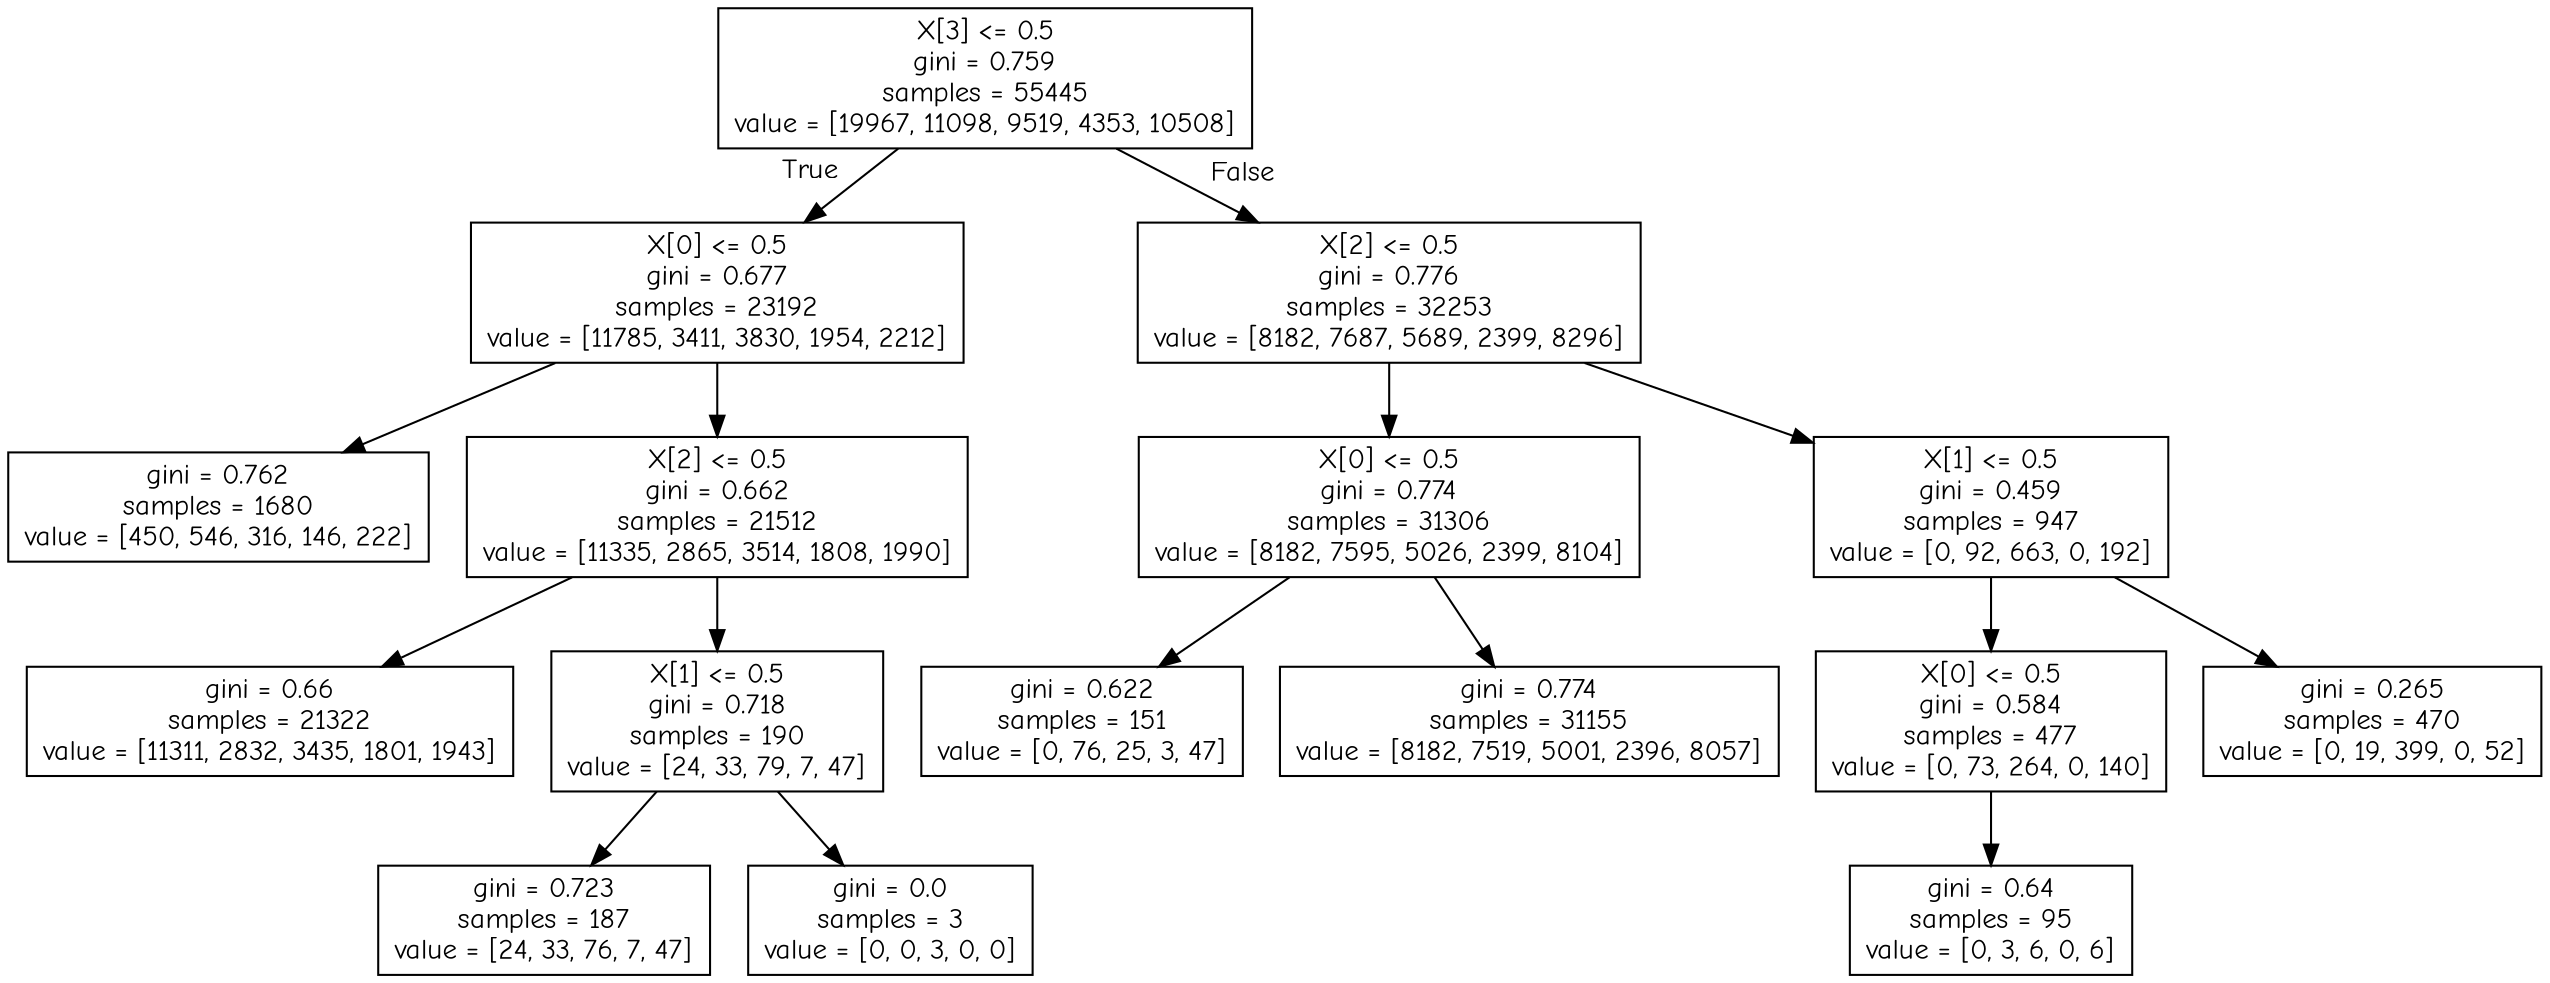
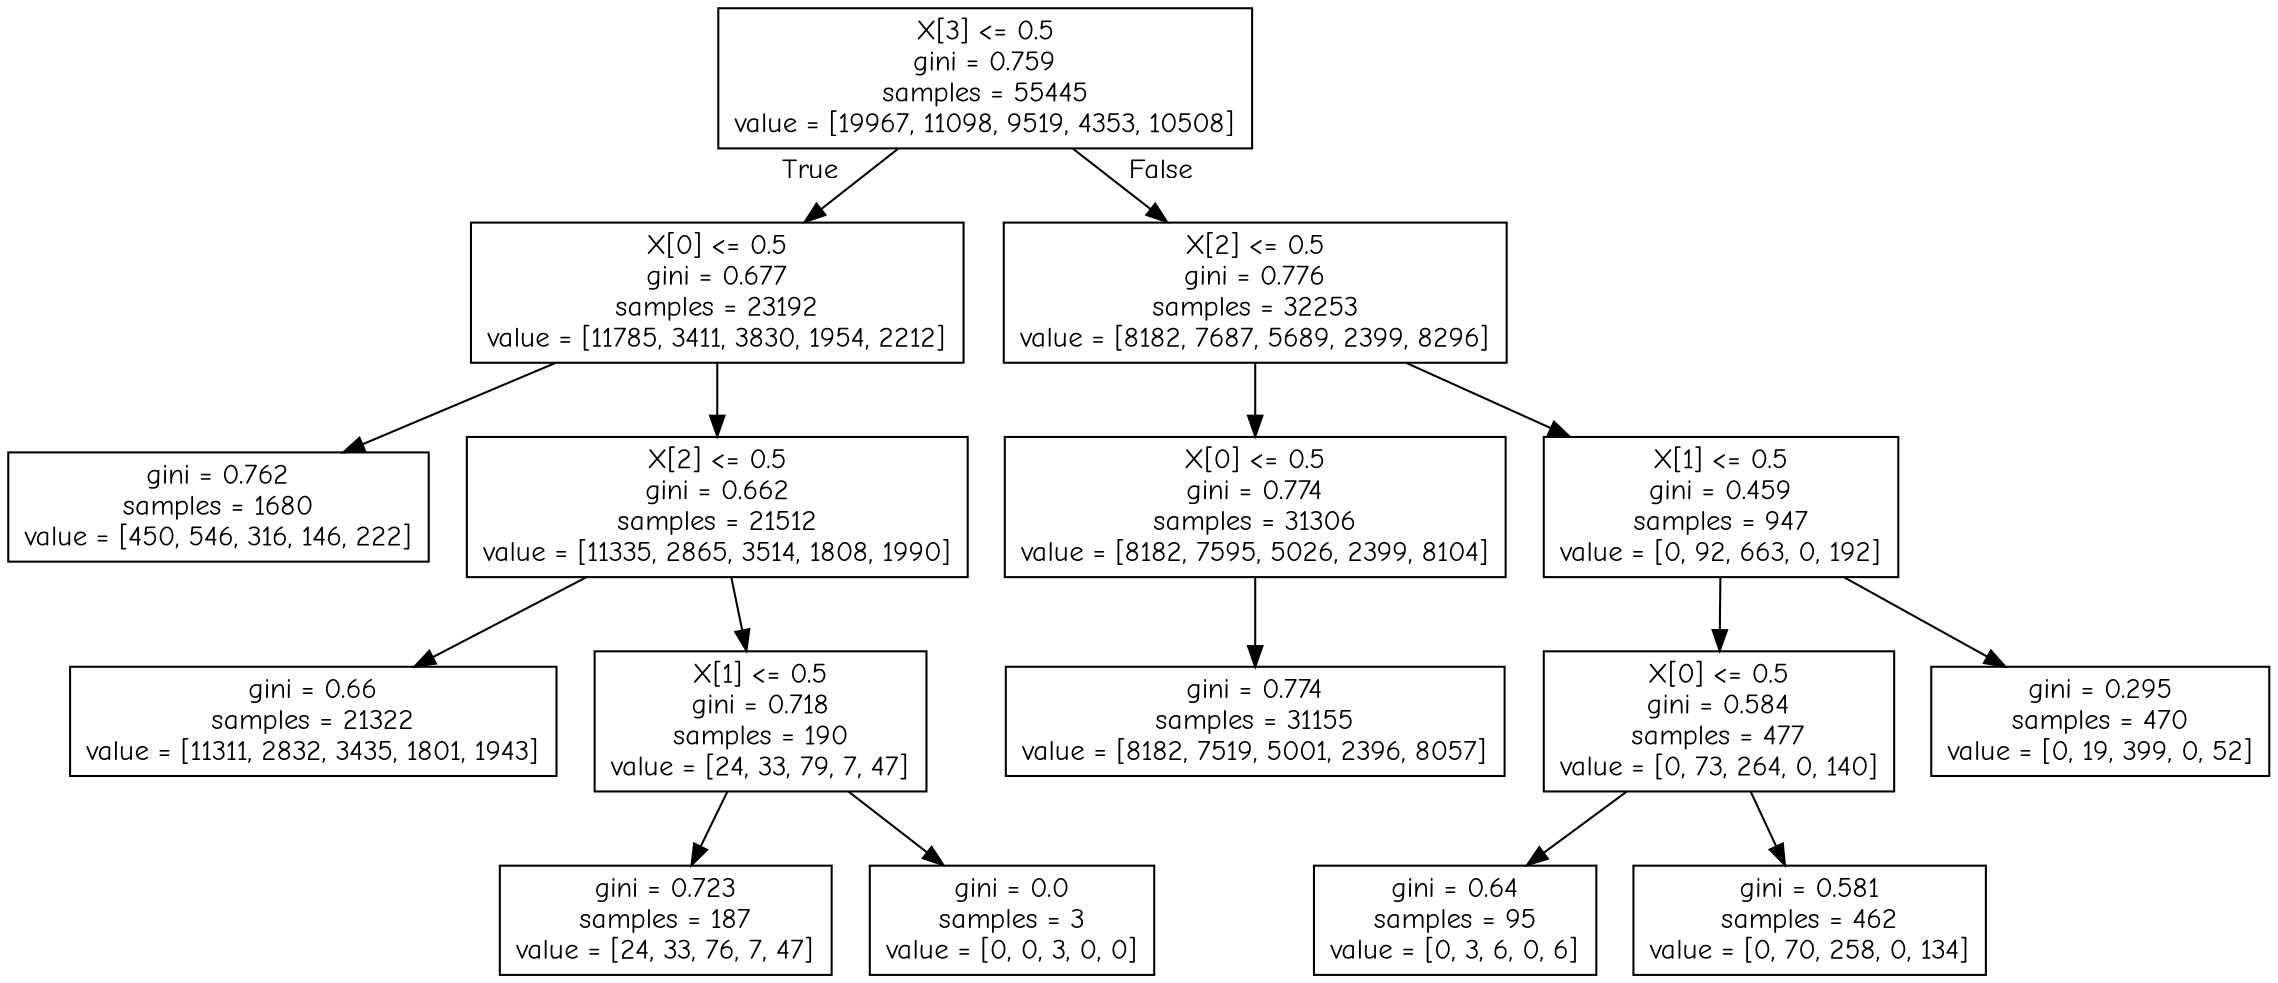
node "gini = 0.622 samples = 151 value = [0, 76, 25, 3, 47]": removed
node "gini = 0.265 samples = 470 value = [0, 19, 399, 0, 52]": label "gini = 0.265 samples = 470 value = [0, 19, 399, 0, 52]" -> "gini = 0.295 samples = 470 value = [0, 19, 399, 0, 52]"
node "gini = 0.581 samples = 462 value = [0, 70, 258, 0, 134]": added
